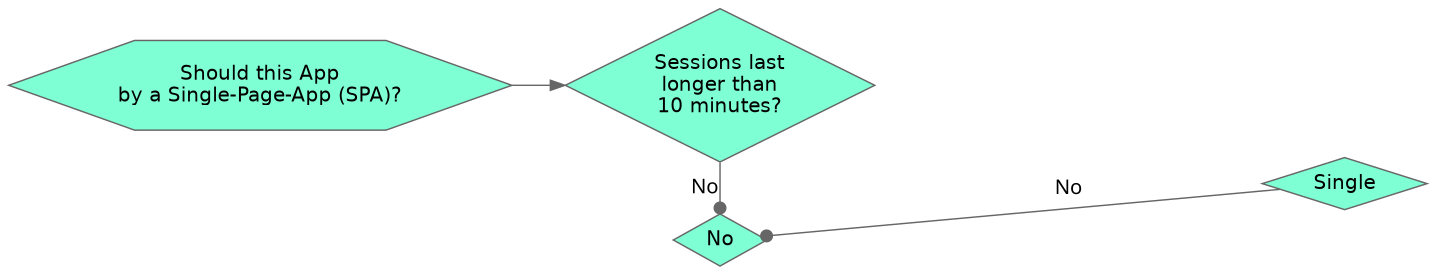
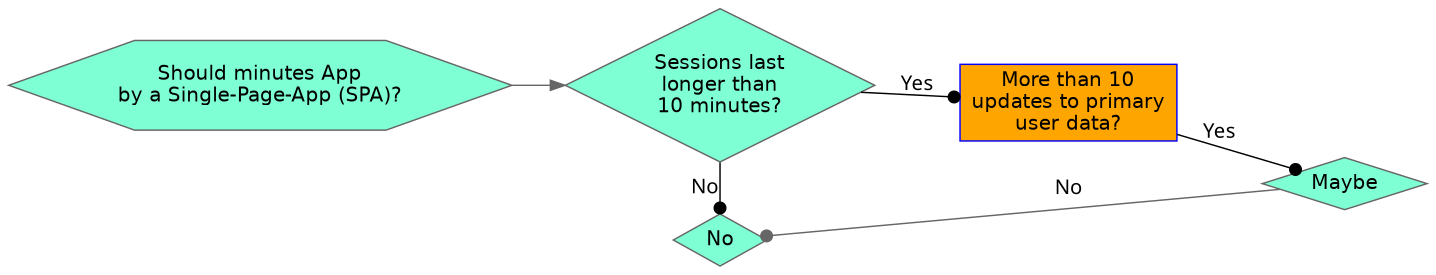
node "Should this App by a Single-Page-App (SPA)?": label "Should this App by a Single-Page-App (SPA)?" -> "Should minutes App by a Single-Page-App (SPA)?"
node "More than 10 updates to primary user data?": added
edge "Sessions last longer than 10 minutes?" -> "No": color gray40 -> black
node "Single": label "Single" -> "Maybe"
